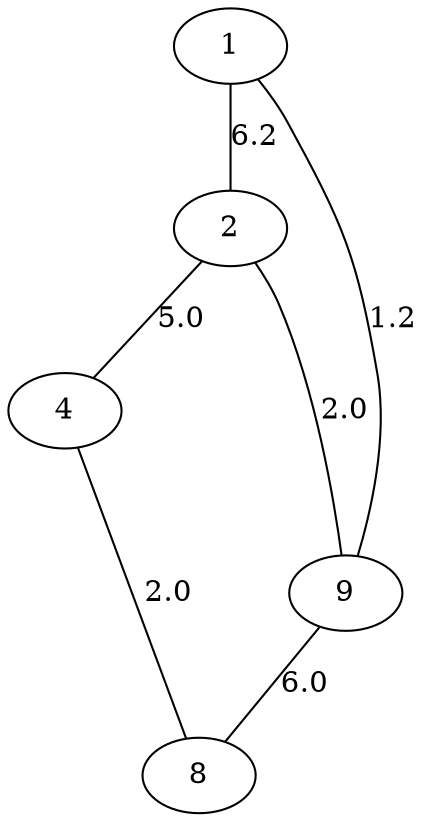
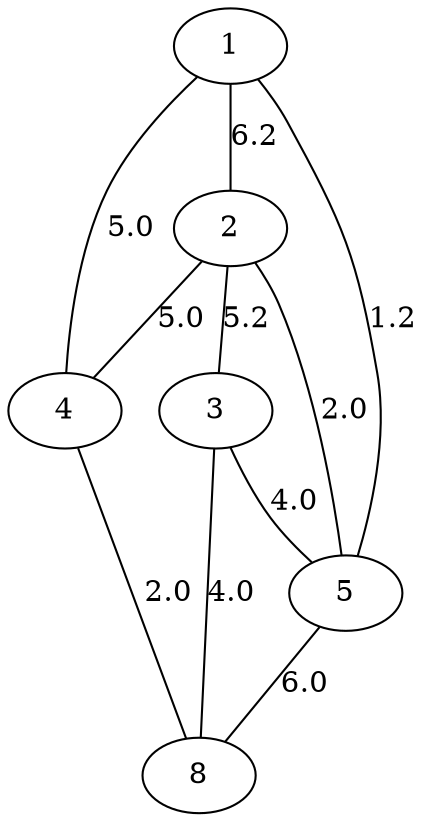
edge "1" -- "4": added, label "5.0"
node "3": added
node "9": label "9" -> "5"
